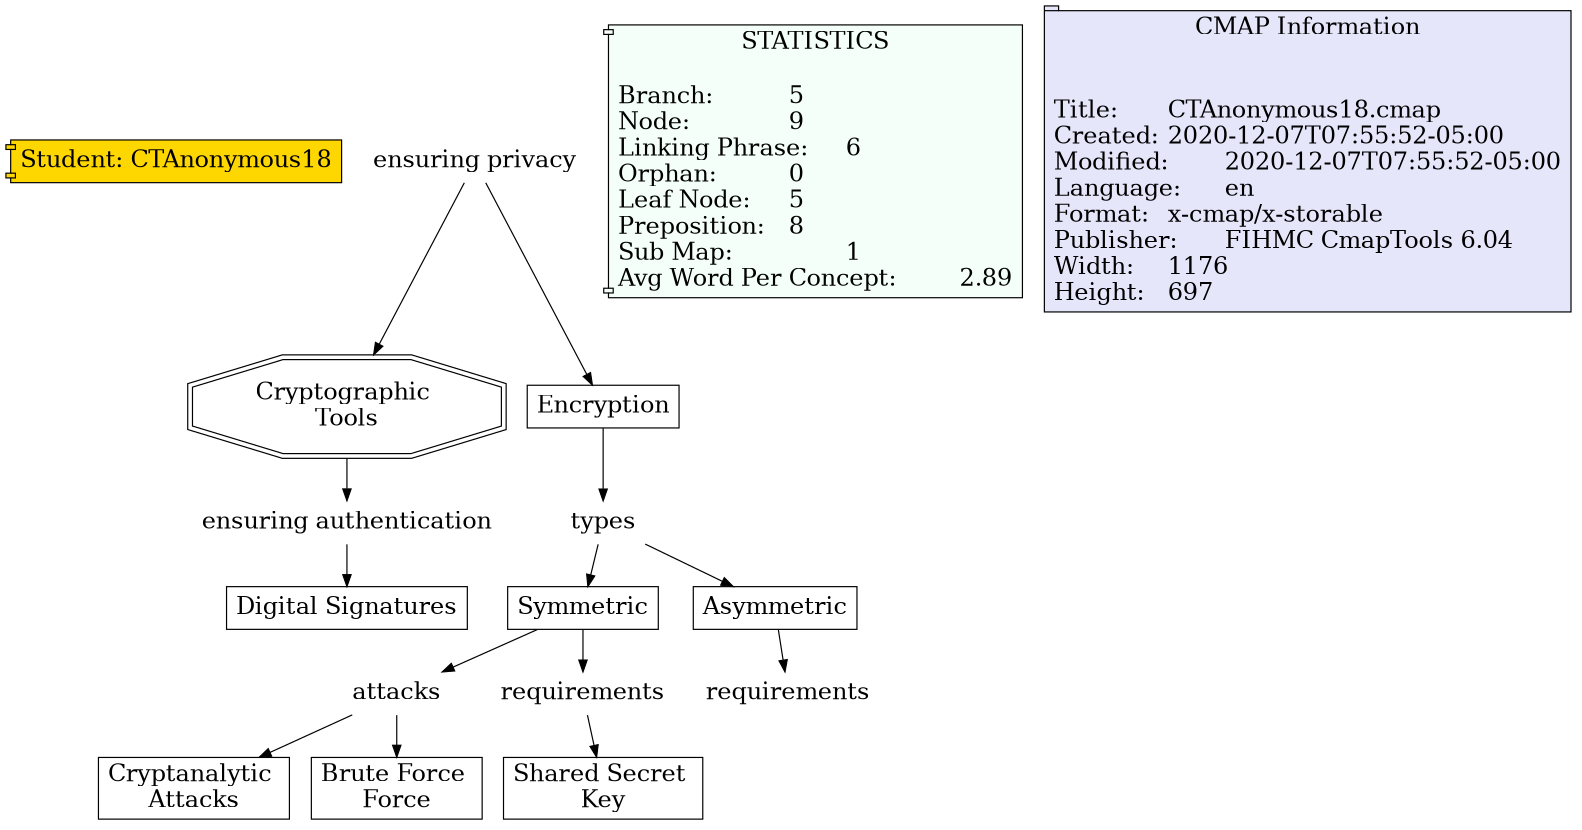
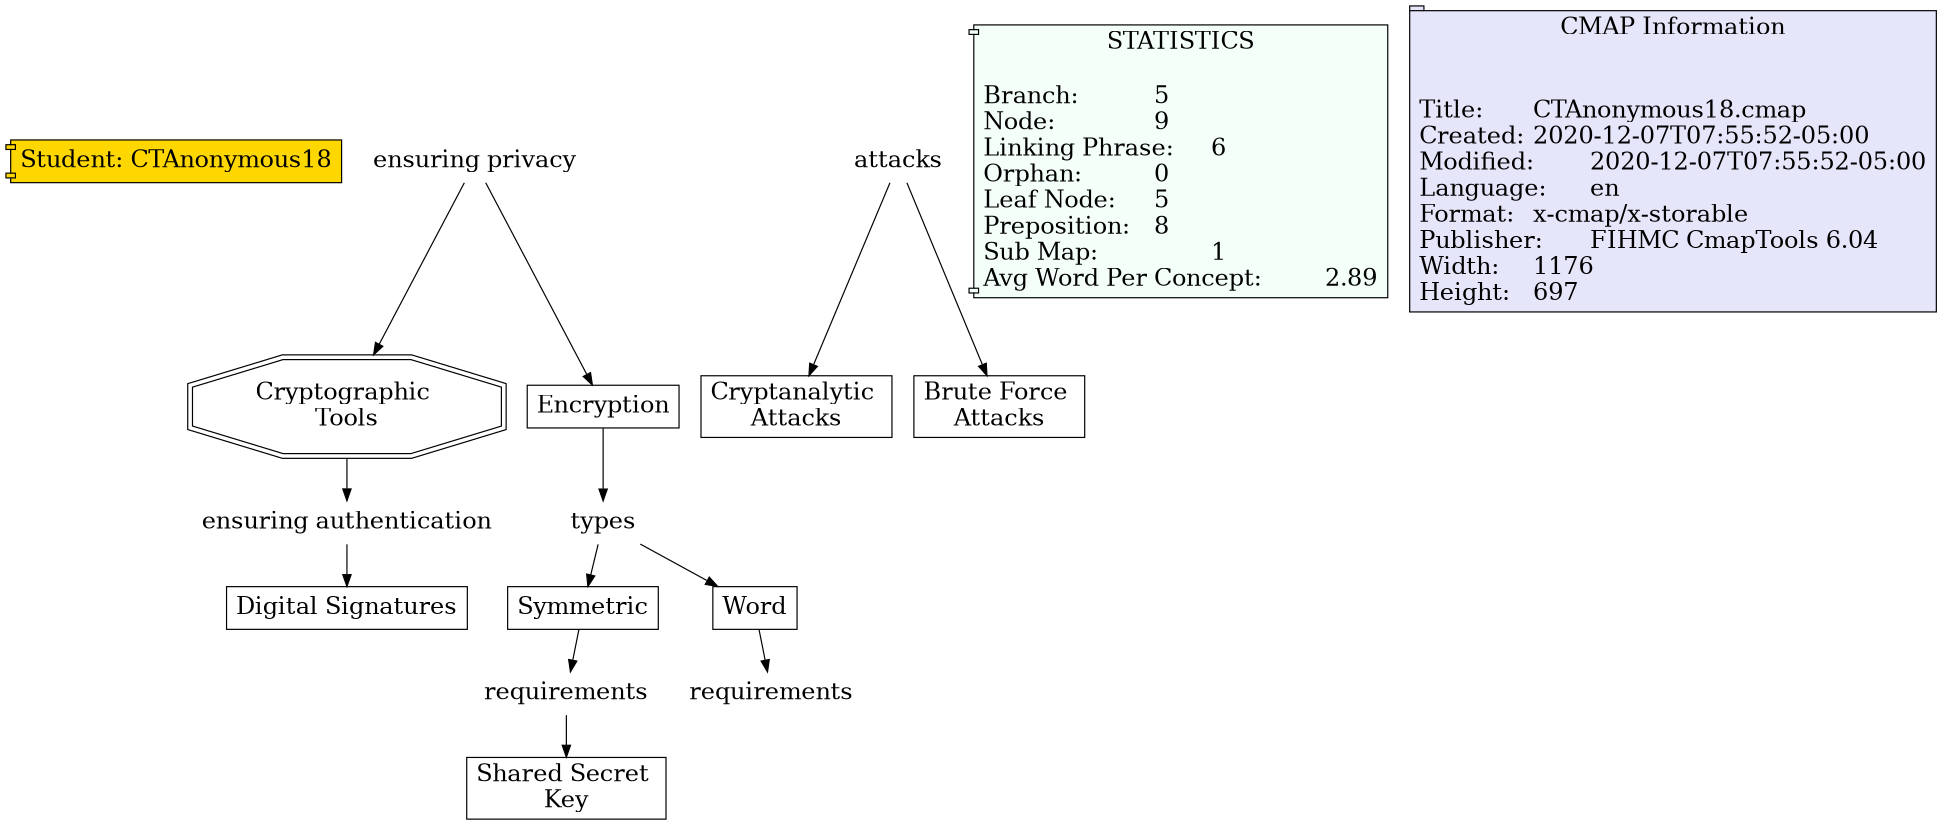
node "Asymmetric": label "Asymmetric" -> "Word"
edge "Symmetric" -> "attacks": removed
node "Brute Force Force": label "Brute Force Force" -> "Brute Force Attacks"
